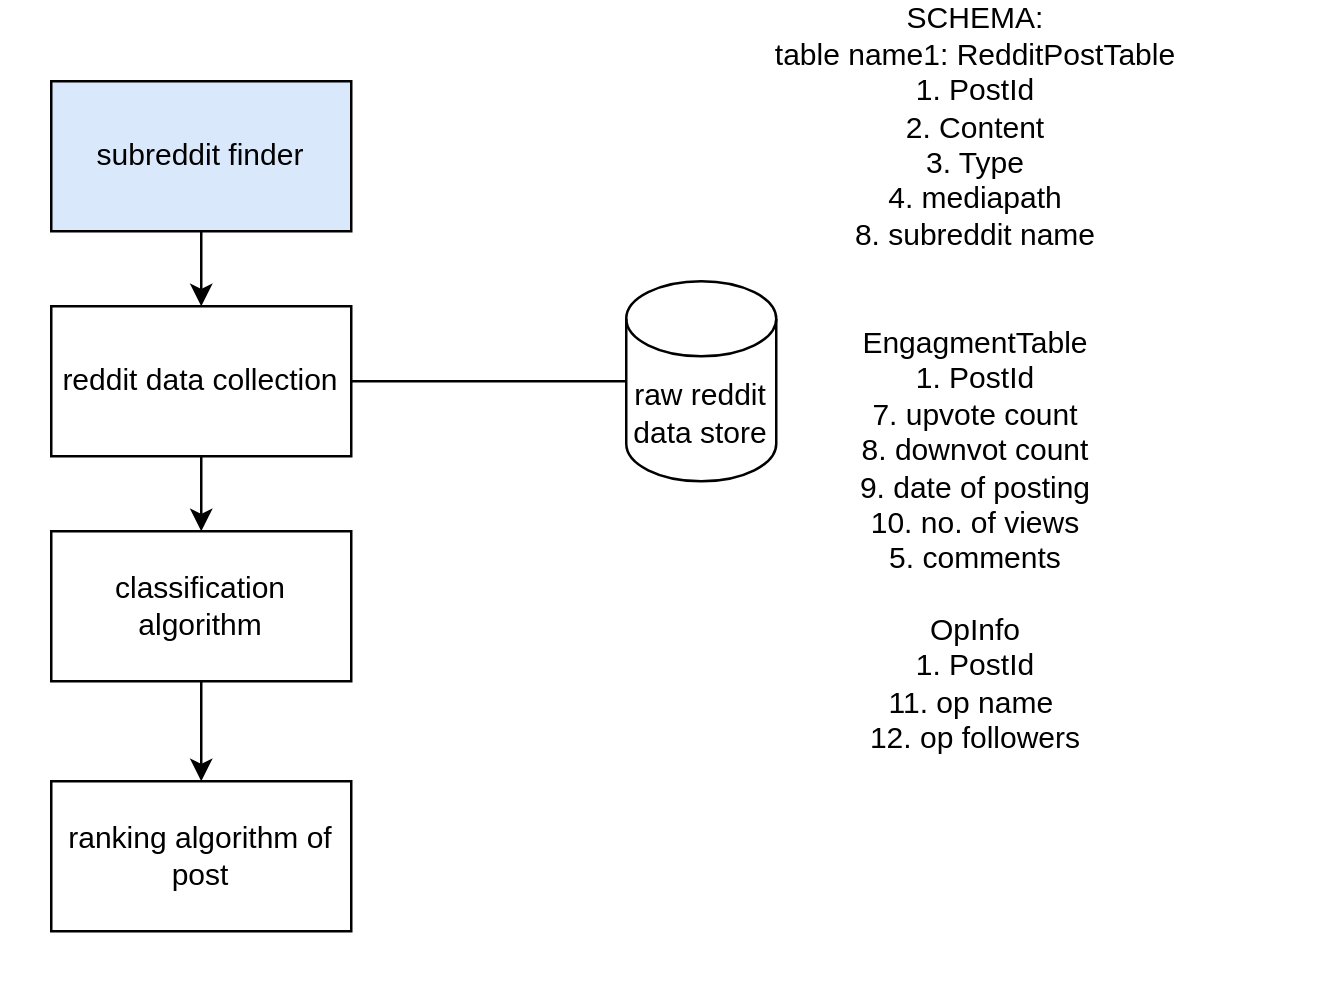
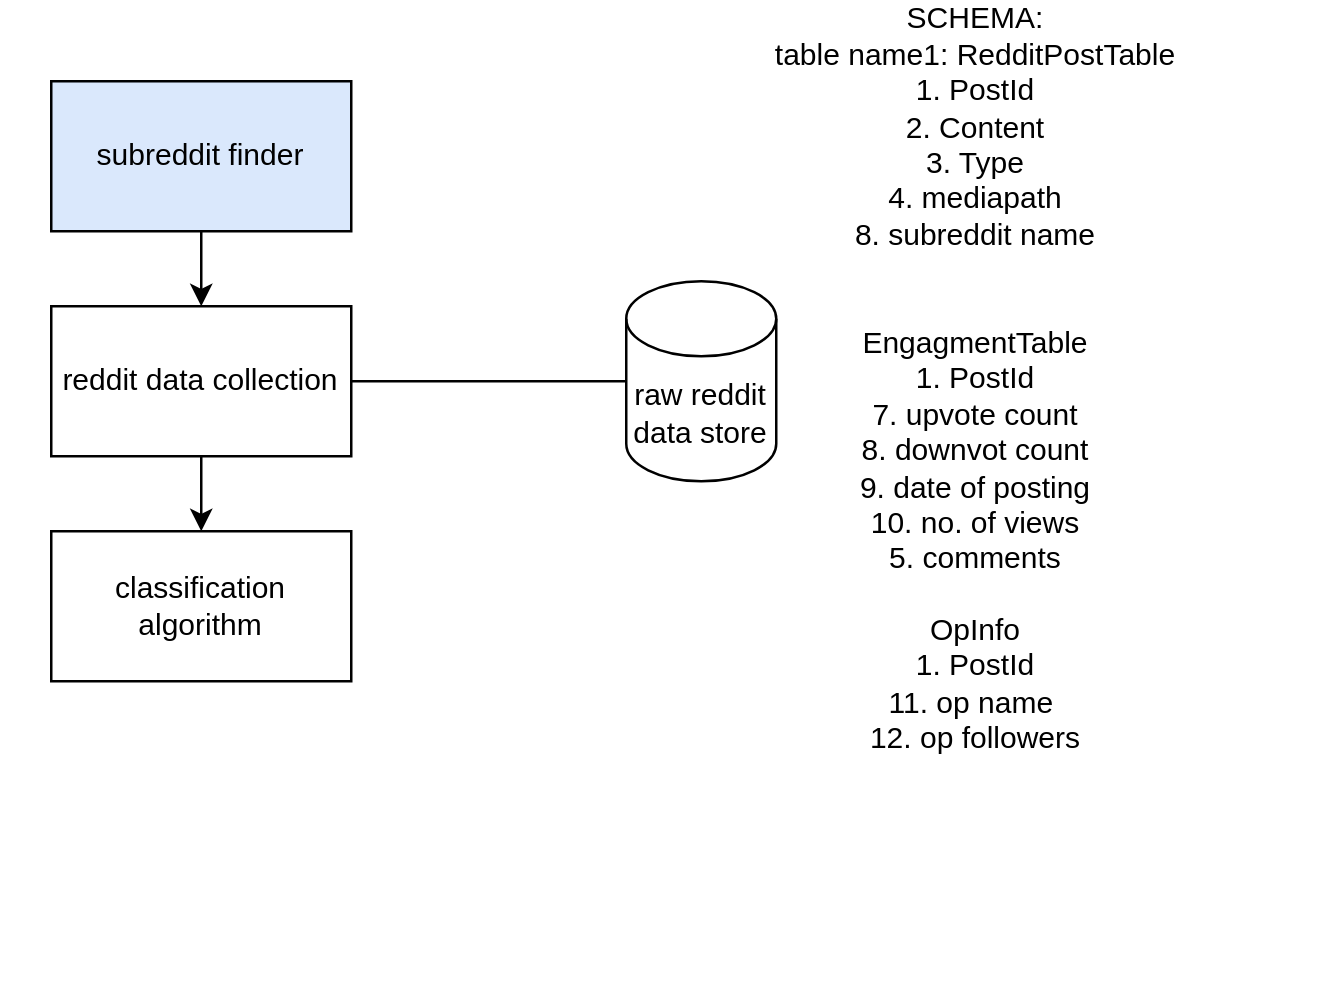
edge "classification algorithm" -> "ranking algorithm of post": removed
node "ranking algorithm of post": removed
